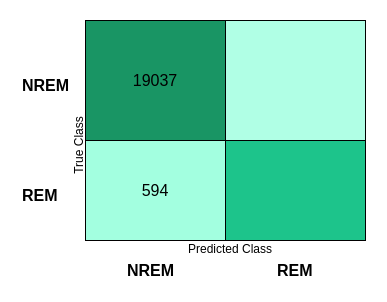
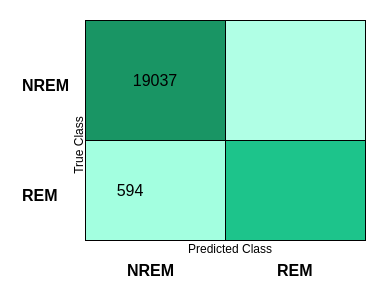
node "594": moved (156, 191) -> (131, 191)
